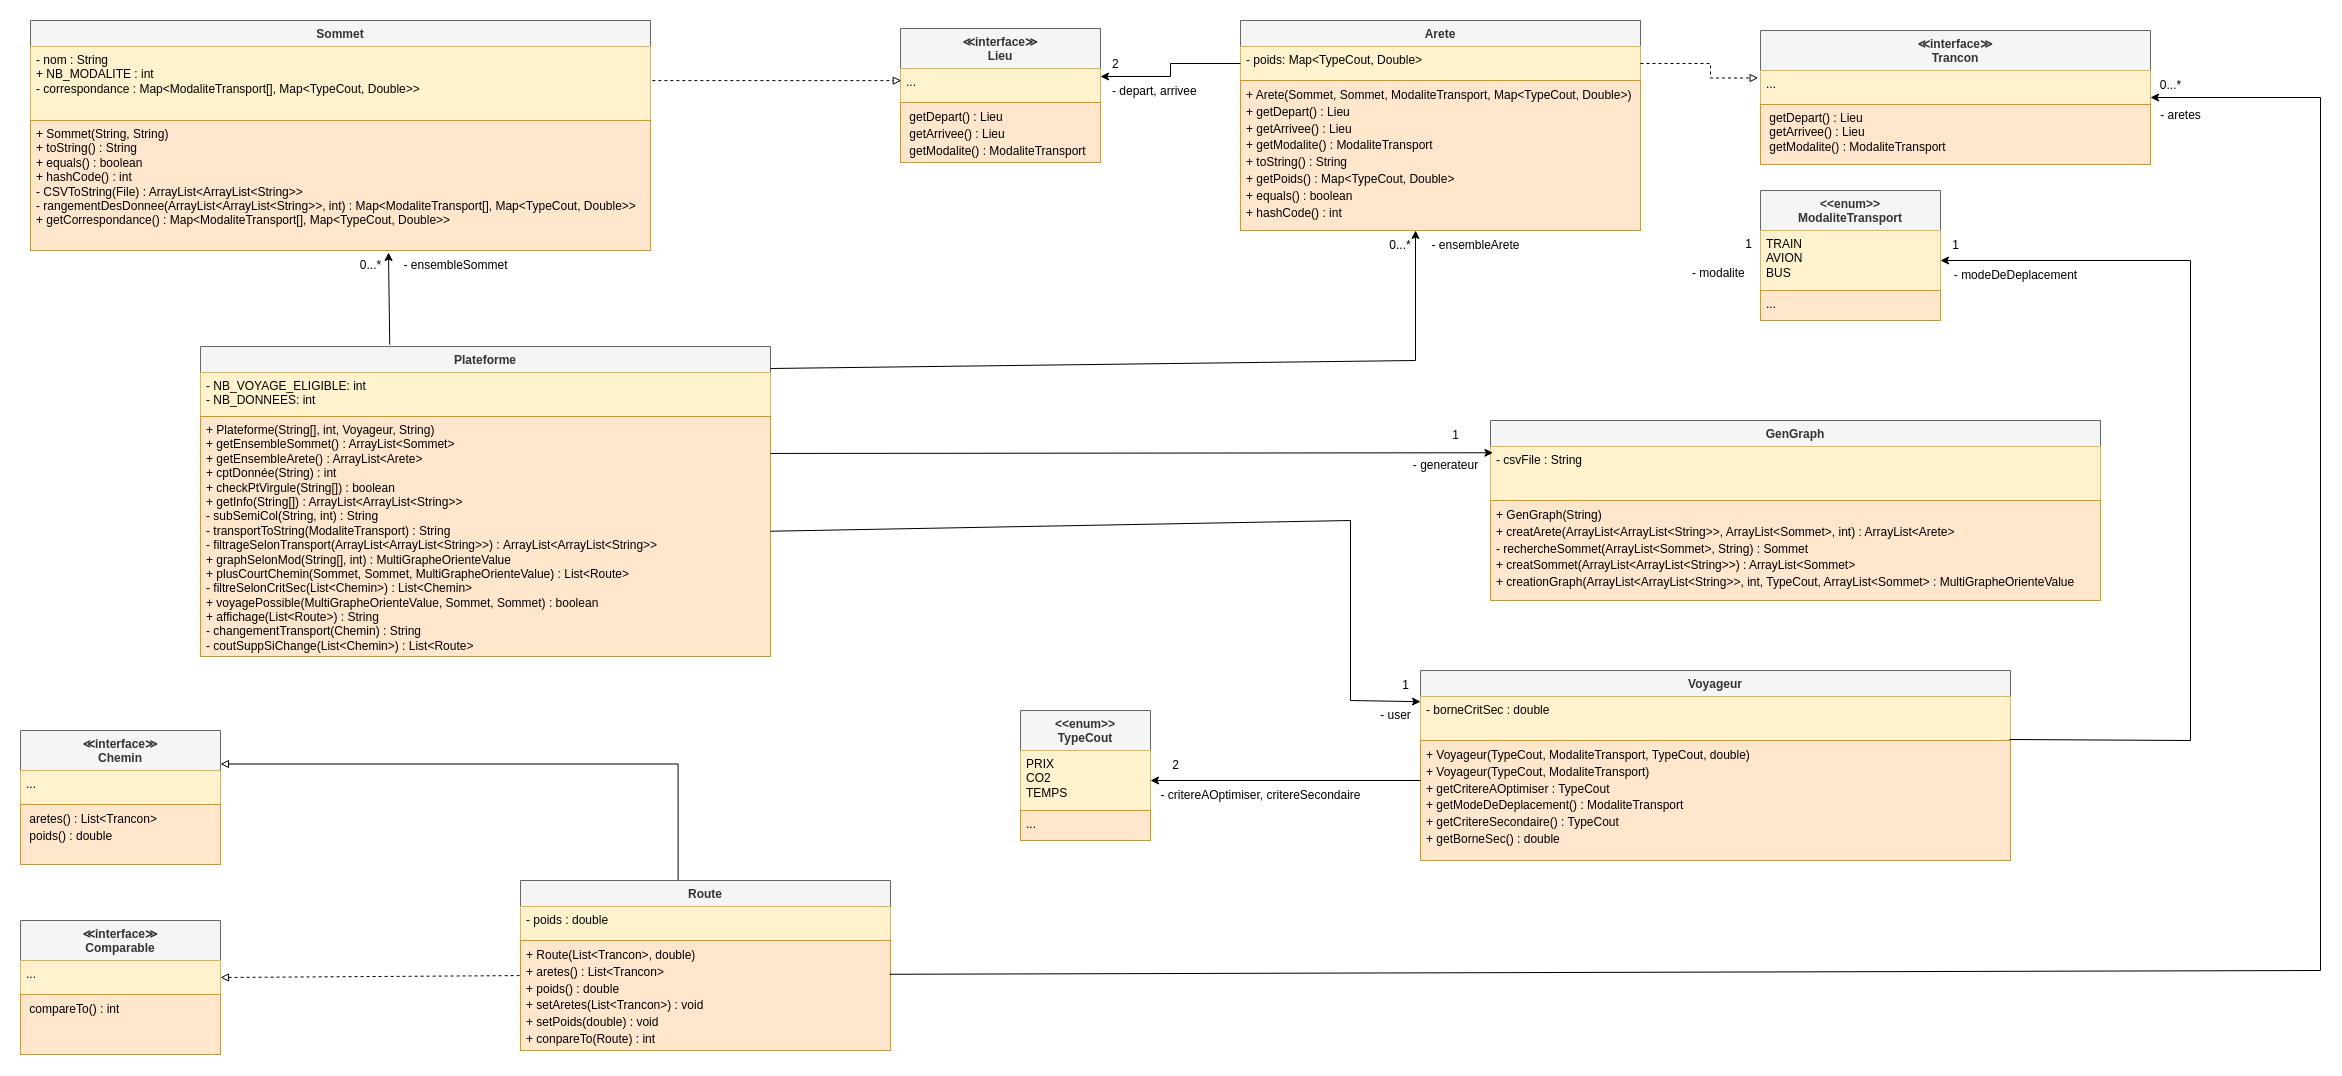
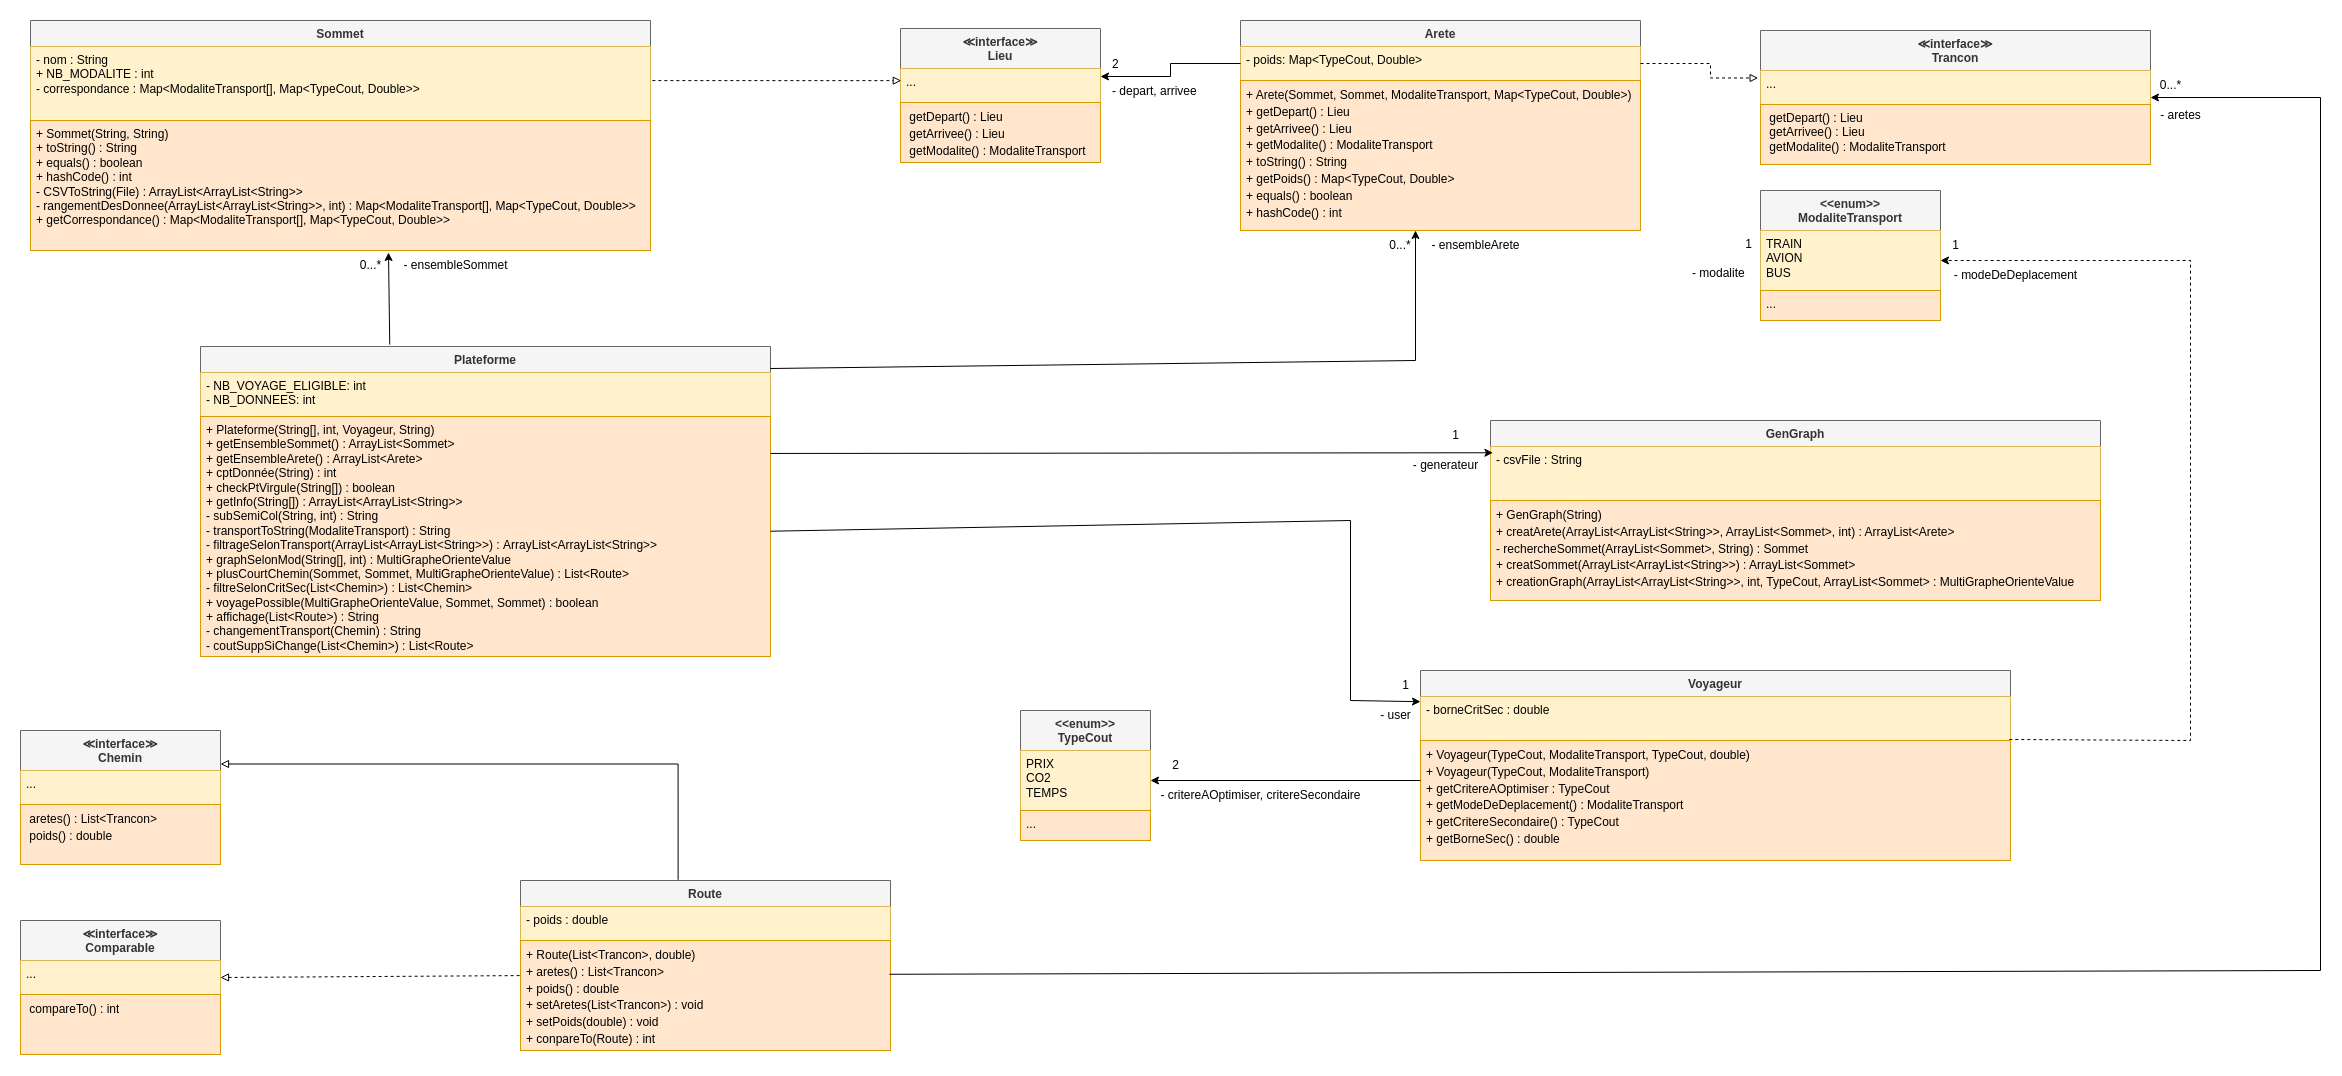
edge "- borneCritSec : double" -> "TRAIN AVION BUS": style solid -> dashed
